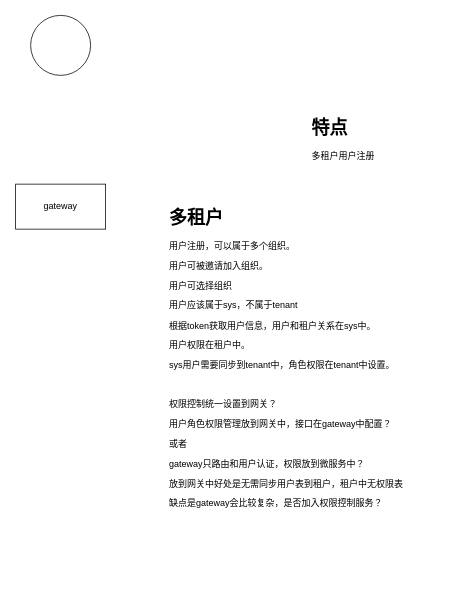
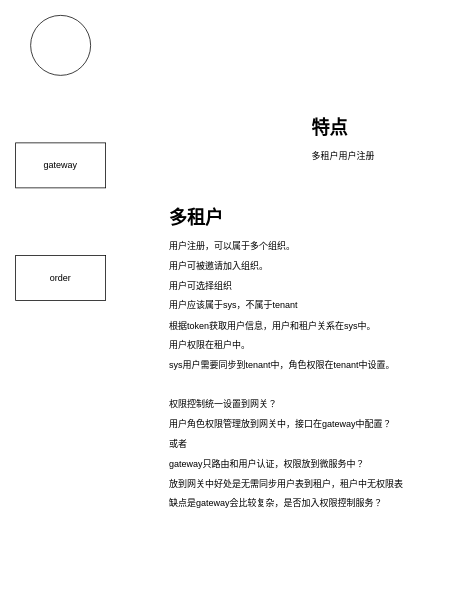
node "gateway": moved (60, 207) -> (60, 165)
node "order": added
